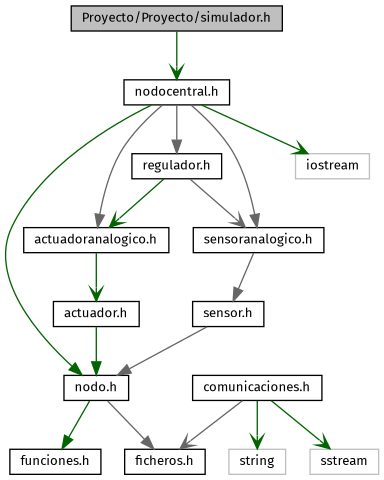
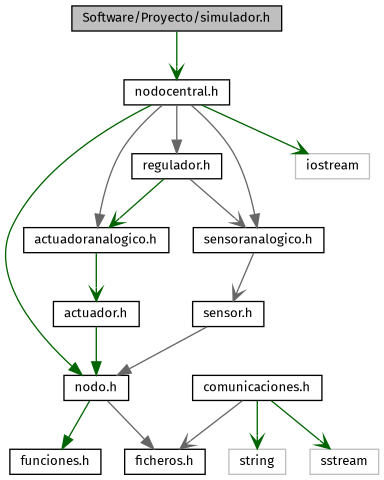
node "Proyecto/Proyecto/simulador.h": label "Proyecto/Proyecto/simulador.h" -> "Software/Proyecto/simulador.h"
edge "sensoranalogico.h" -> "sensor.h": arrowhead normal -> vee
